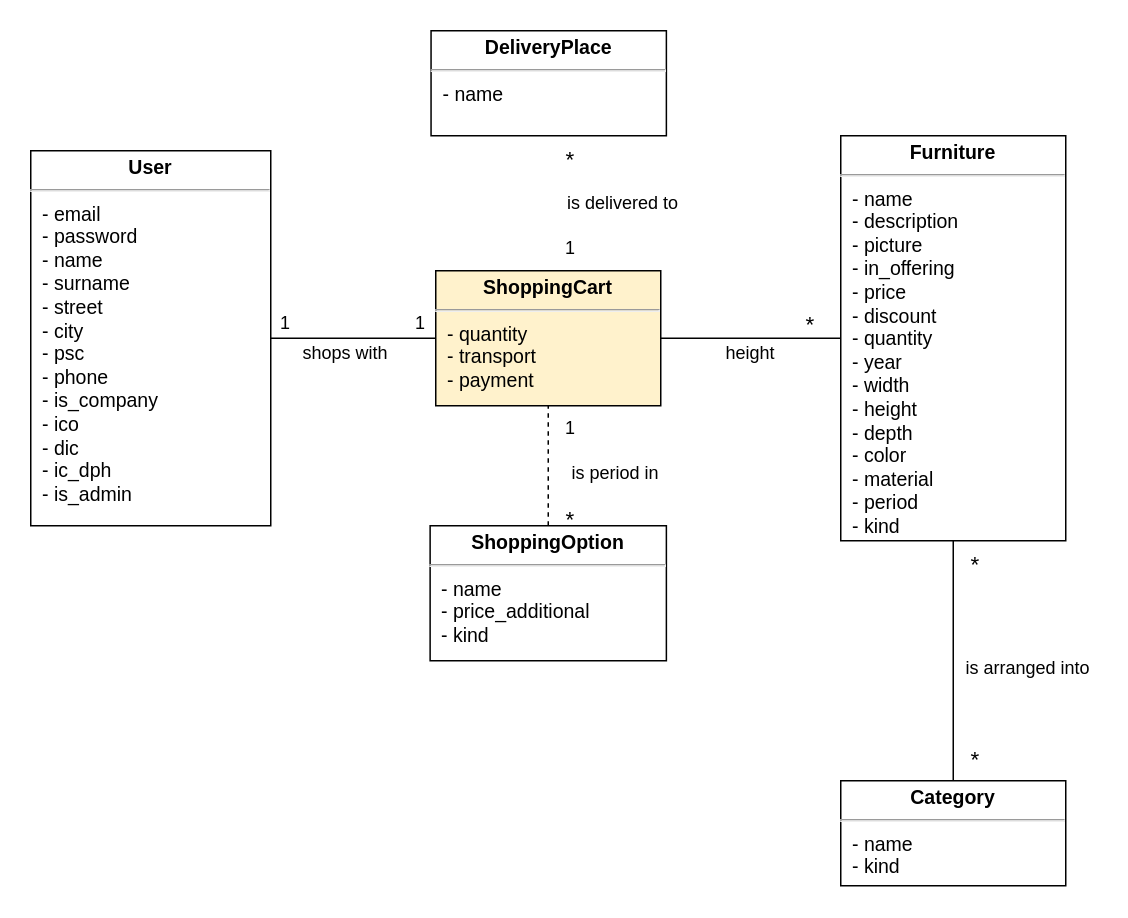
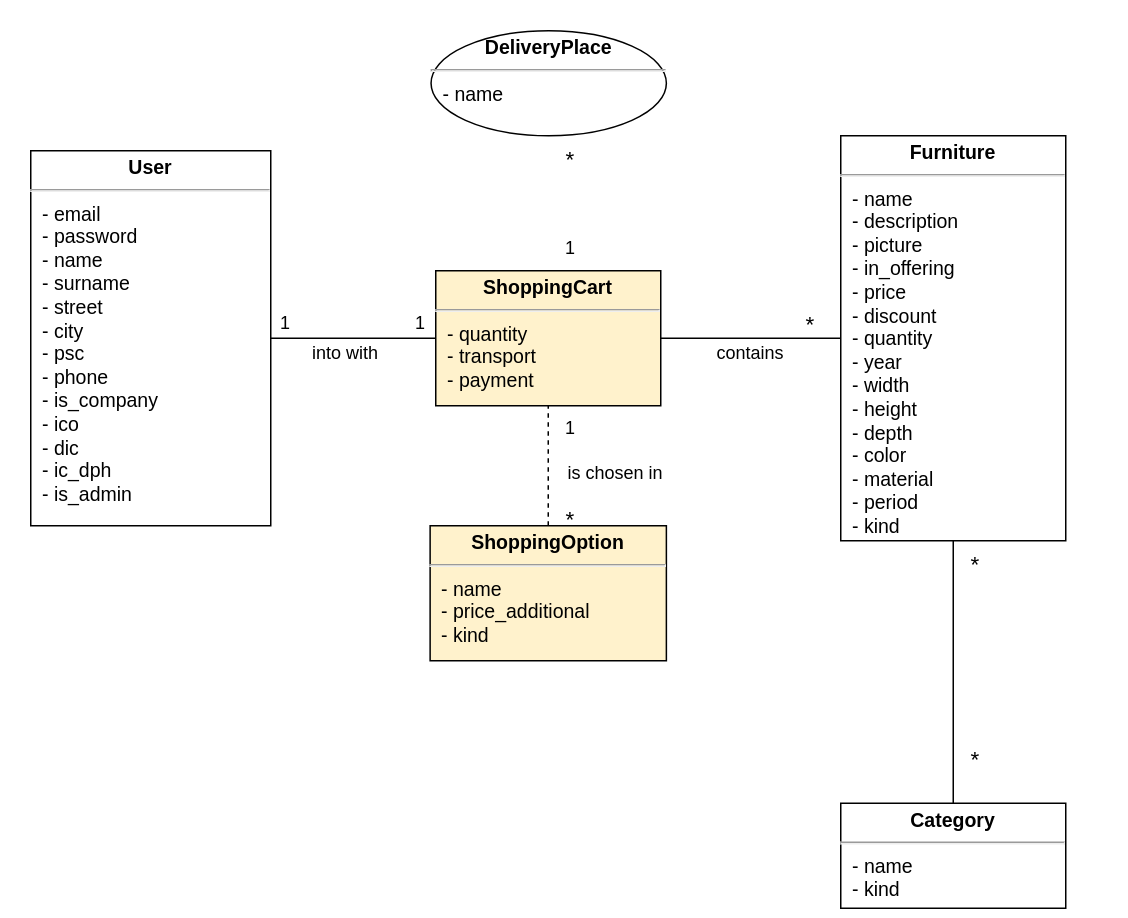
node "DeliveryPlace - name": shape rectangle -> ellipse
node "is delivered to": removed
node "shops with": label "shops with" -> "into with"
node "height": label "height" -> "contains"
node "is period in": label "is period in" -> "is chosen in"
node "ShoppingOption - name - price_additional - kind": fillcolor #ffffff -> #fff2cc
node "is arranged into": removed
node "Category - name - kind": moved (953, 833) -> (953, 856)
